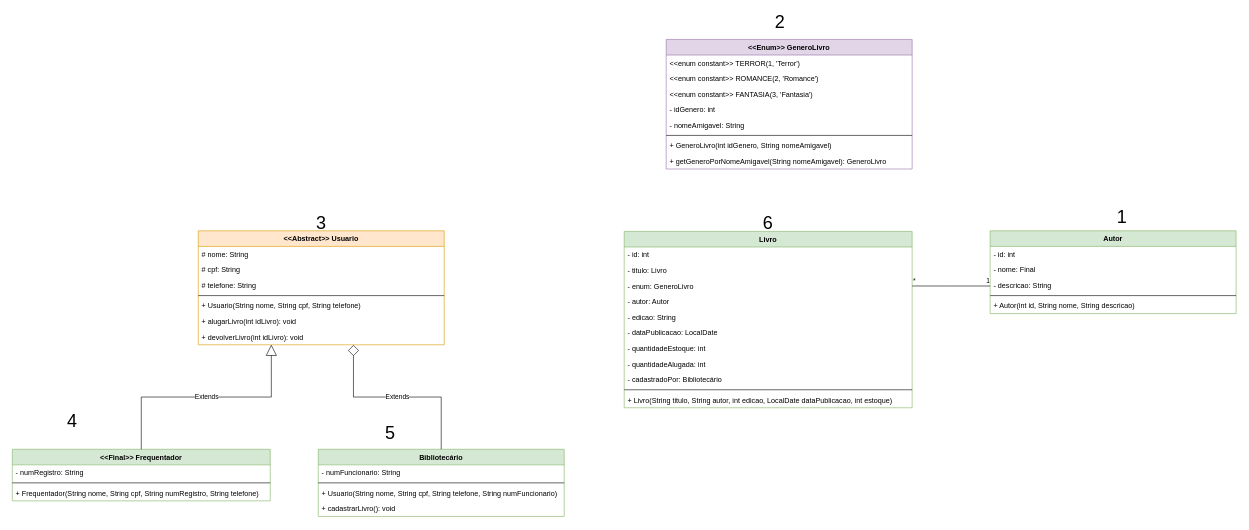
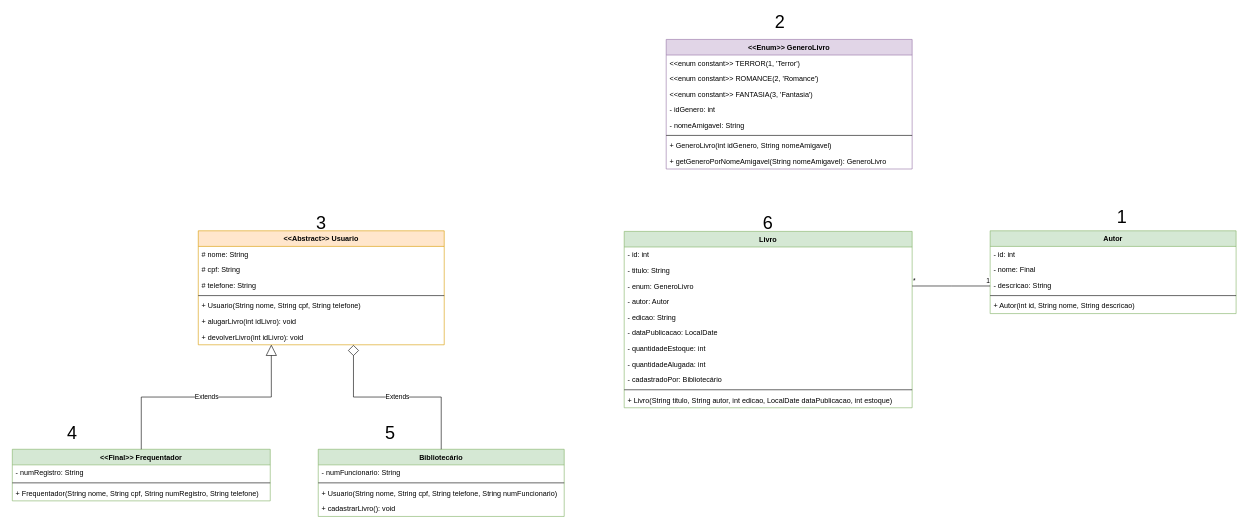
node "- titulo: Livro": label "- titulo: Livro" -> "- titulo: String"
node "4": moved (72, 420) -> (72, 432)
